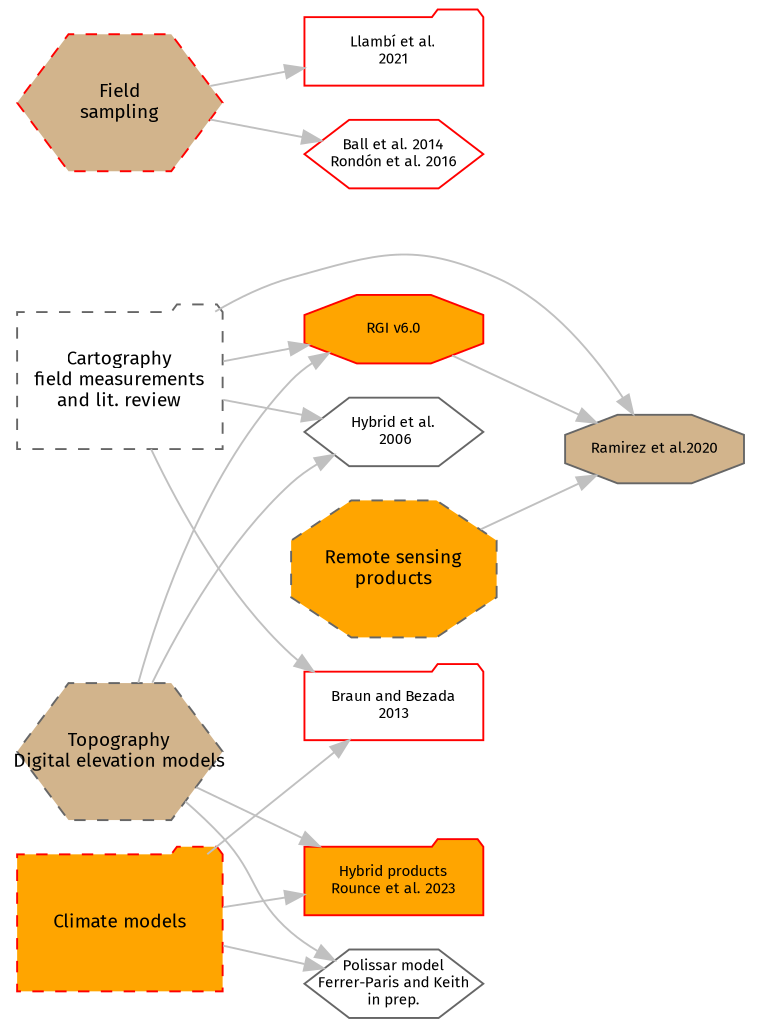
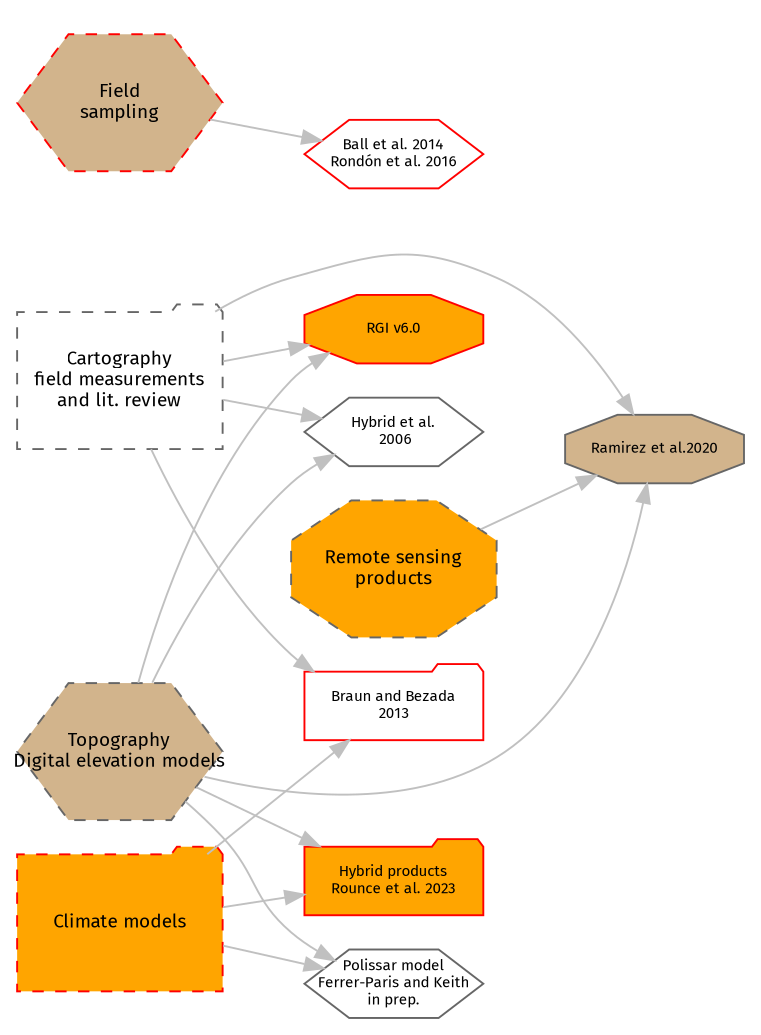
node "Llambí et al. 2021": removed
edge "RGI v6.0" -> "Ramirez et al.2020": now "Topography Digital elevation models" -> "Ramirez et al.2020"
